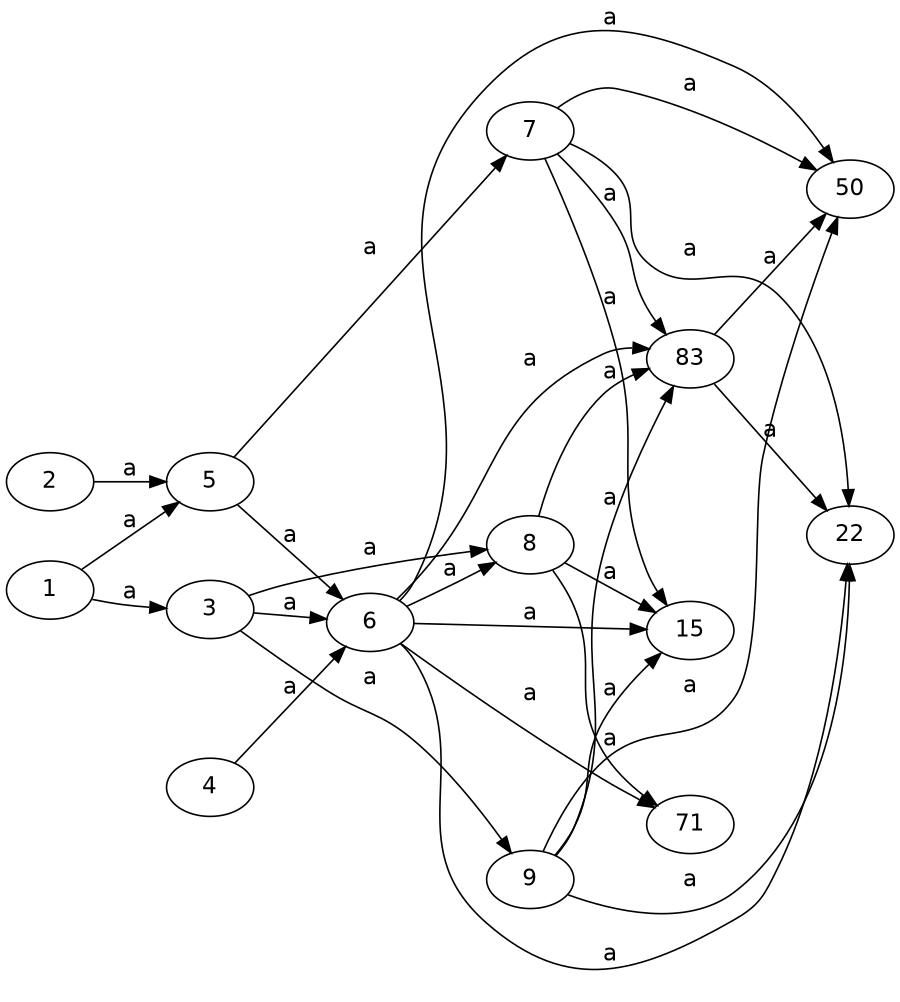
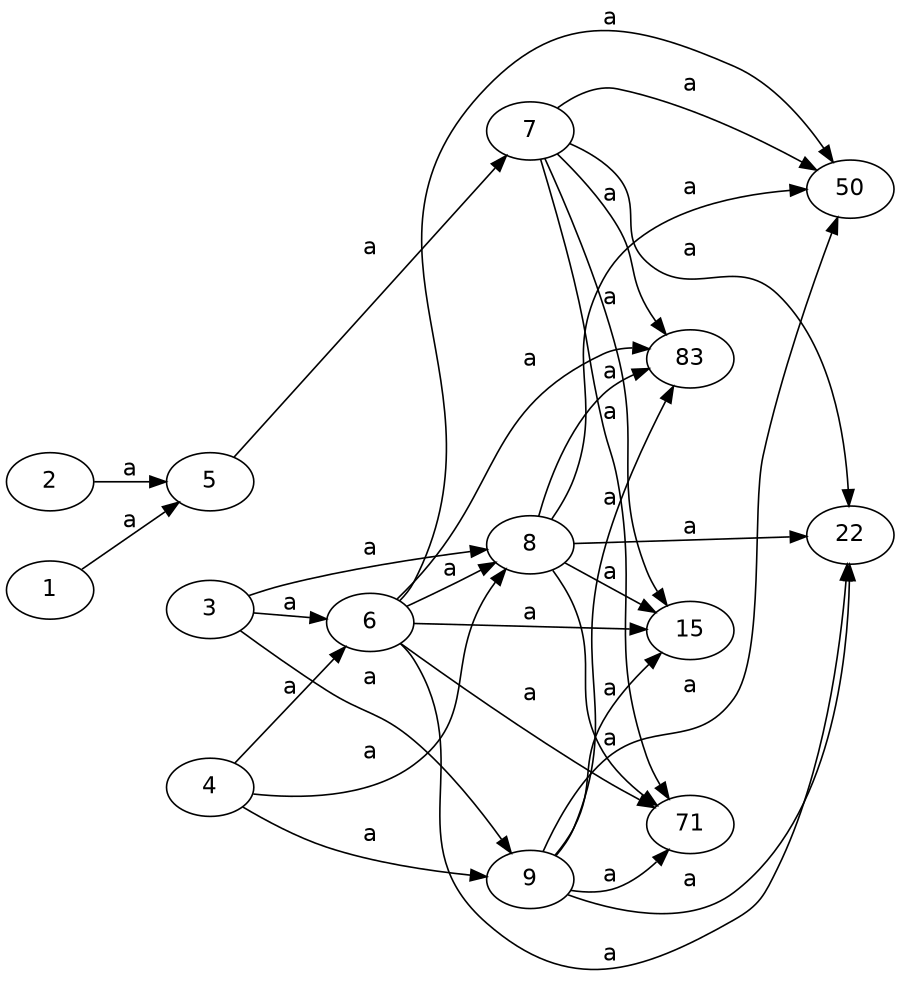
edge "83" -> "50": now "8" -> "50"
edge "83" -> "22": now "8" -> "22"
edge "7" -> "71": added, label "a"
edge "5" -> "6": removed, label "a"
edge "1" -> "3": removed, label "a"
edge "4" -> "8": added, label "a"
edge "4" -> "9": added, label "a"
edge "9" -> "71": added, label "a"
